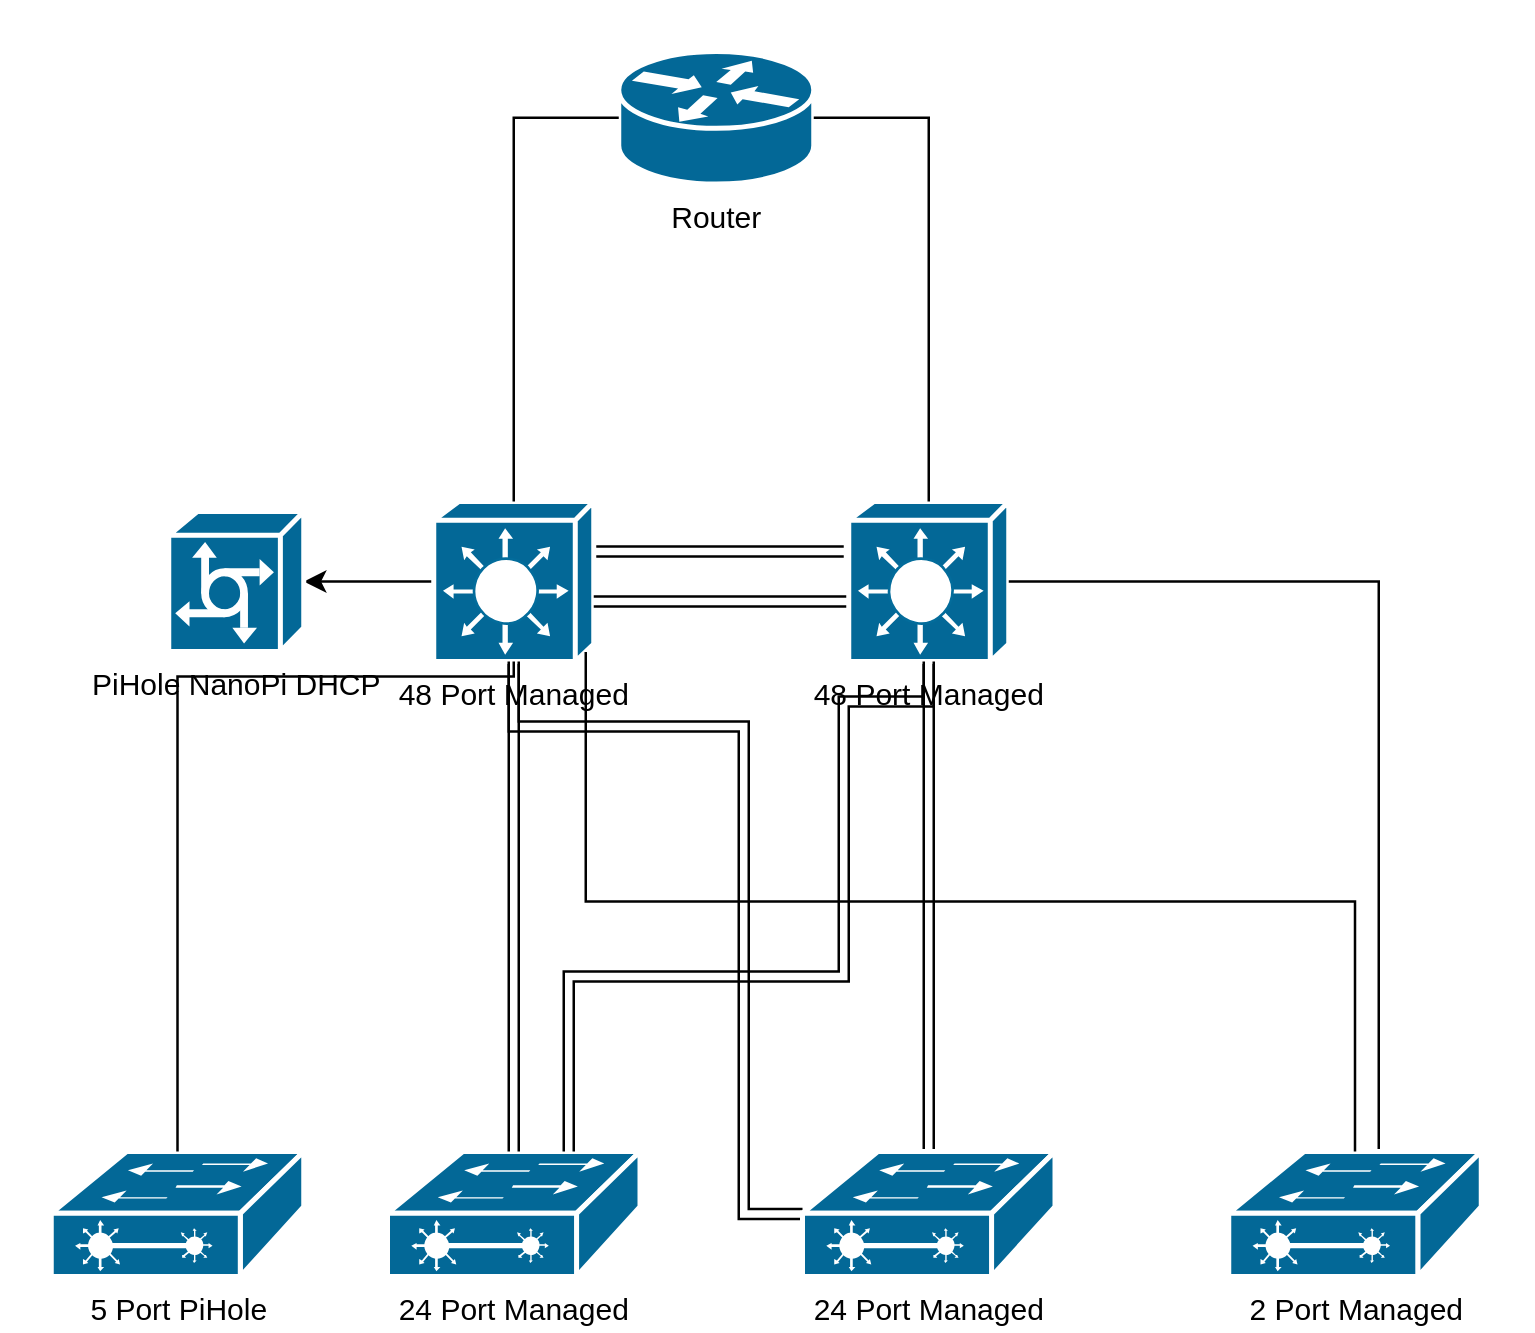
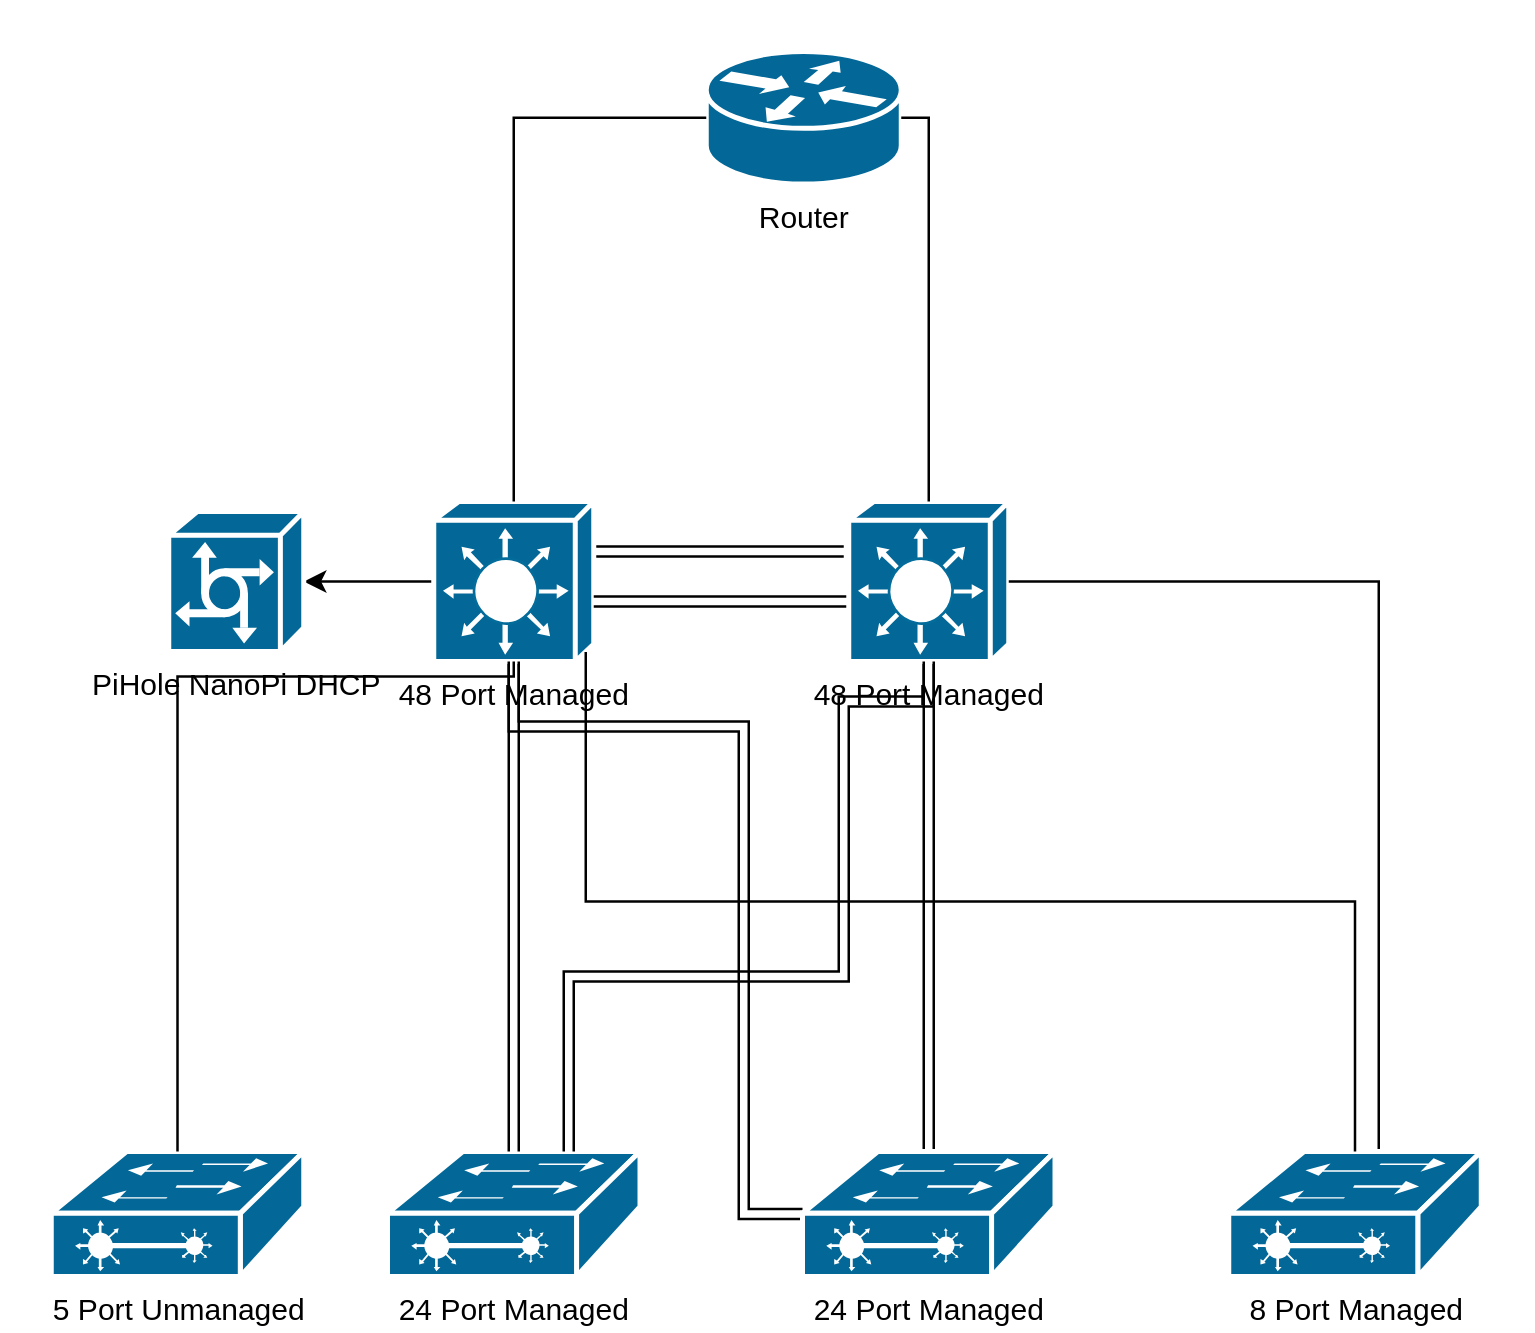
node "Router": moved (716, 118) -> (804, 118)
node "5 Port PiHole": label "5 Port PiHole" -> "5 Port Unmanaged"
node "2 Port Managed": label "2 Port Managed" -> "8 Port Managed"
